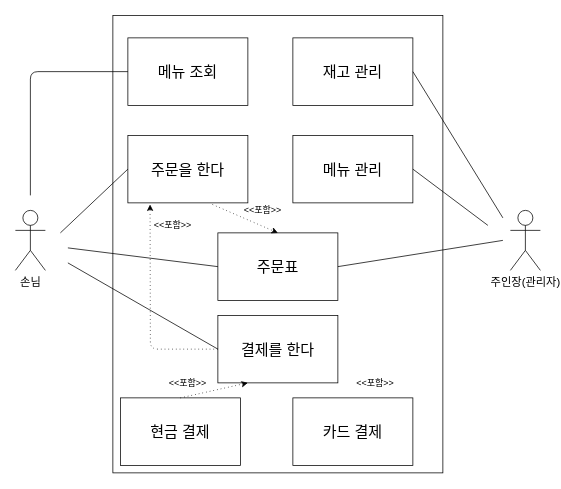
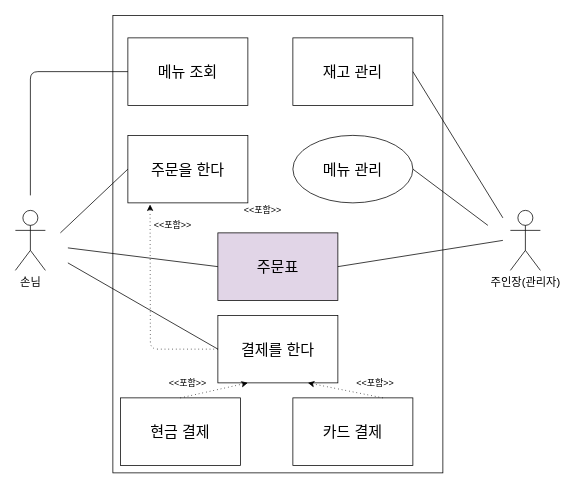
node "메뉴 관리": shape rectangle -> ellipse
edge "주문을 한다" -> "주문표": removed
node "주문표": fillcolor #ffffff -> #e1d5e7
edge "카드 결제" -> "결제를 한다": added
